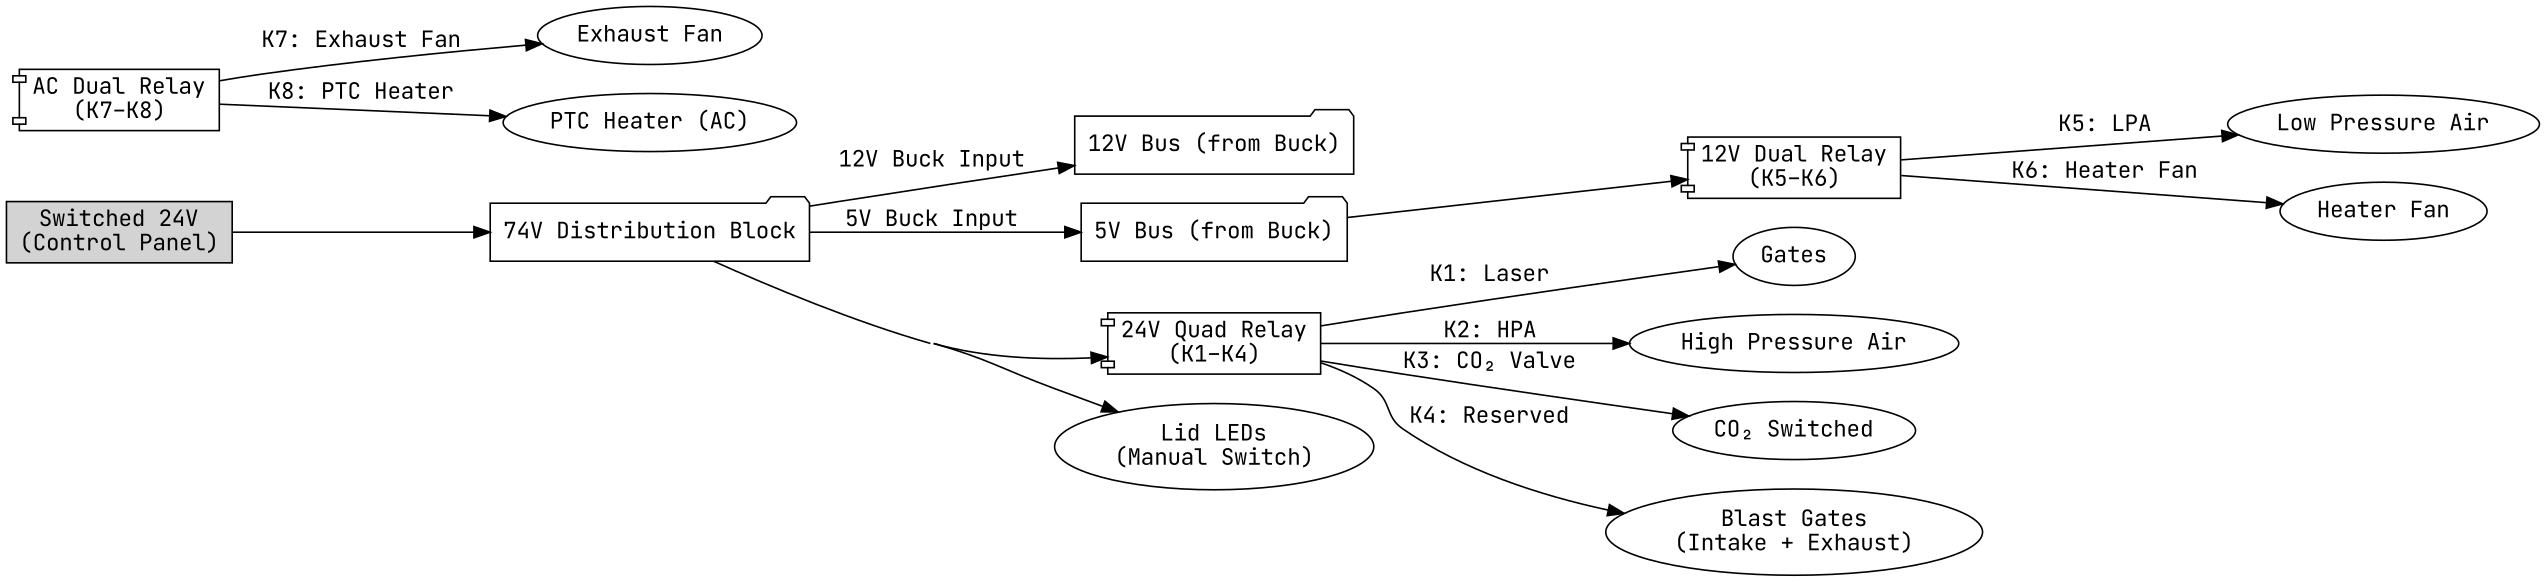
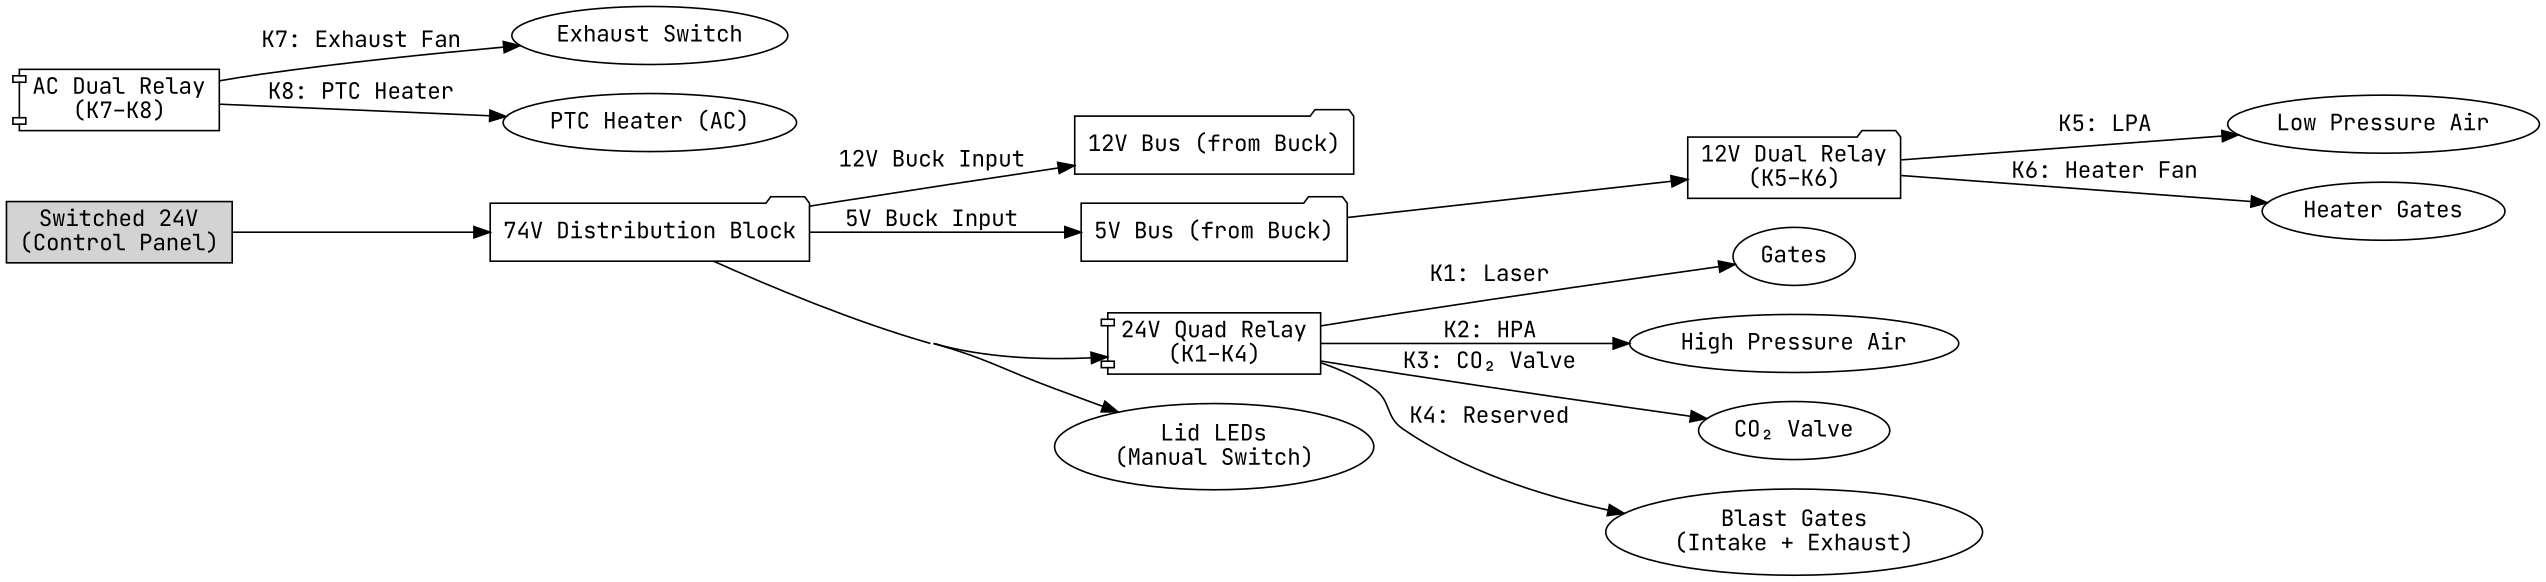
node "Exhaust Fan": label "Exhaust Fan" -> "Exhaust Switch"
node "12V Dual Relay (K5–K6)": shape component -> folder
node "Heater Fan": label "Heater Fan" -> "Heater Gates"
node "CO₂ Switched": label "CO₂ Switched" -> "CO₂ Valve"
